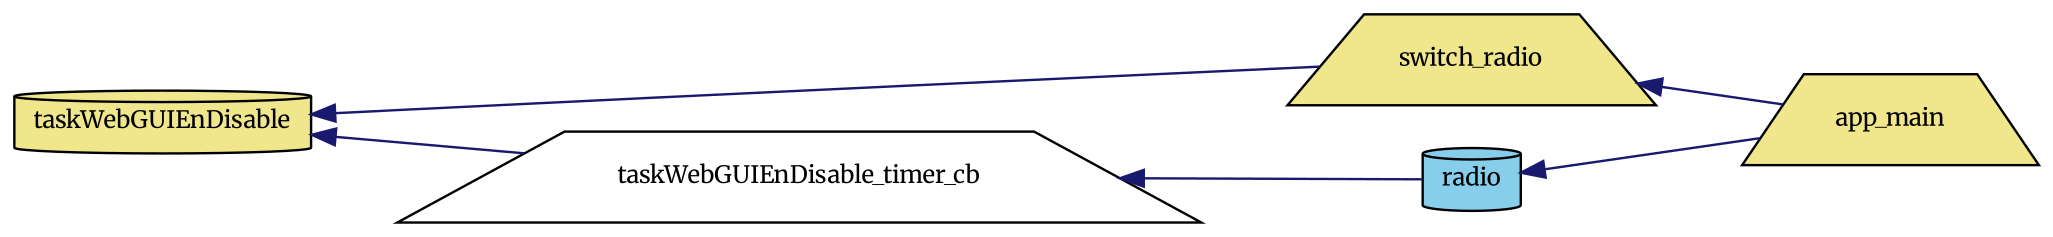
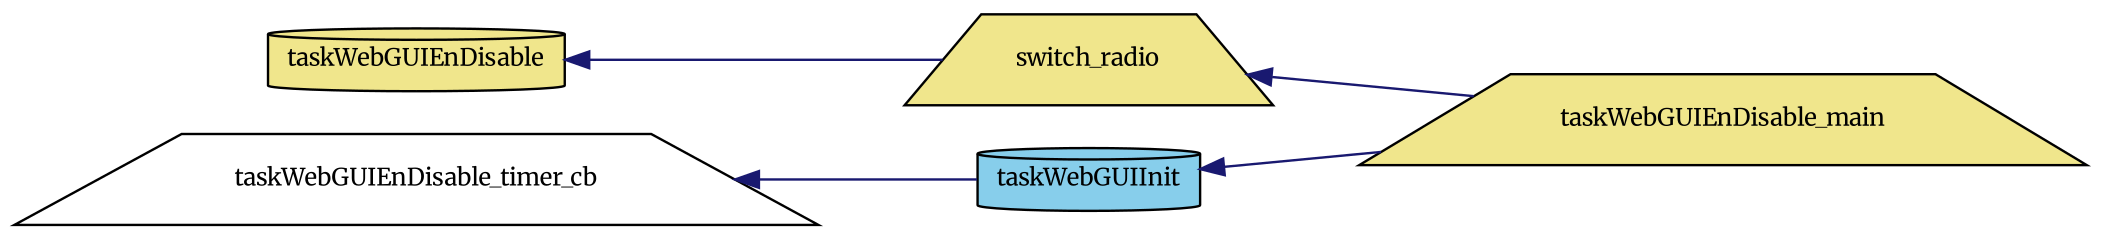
node "app_main": label "app_main" -> "taskWebGUIEnDisable_main"
edge "taskWebGUIEnDisable_timer_cb" -> "taskWebGUIEnDisable": removed
node "radio": label "radio" -> "taskWebGUIInit"
